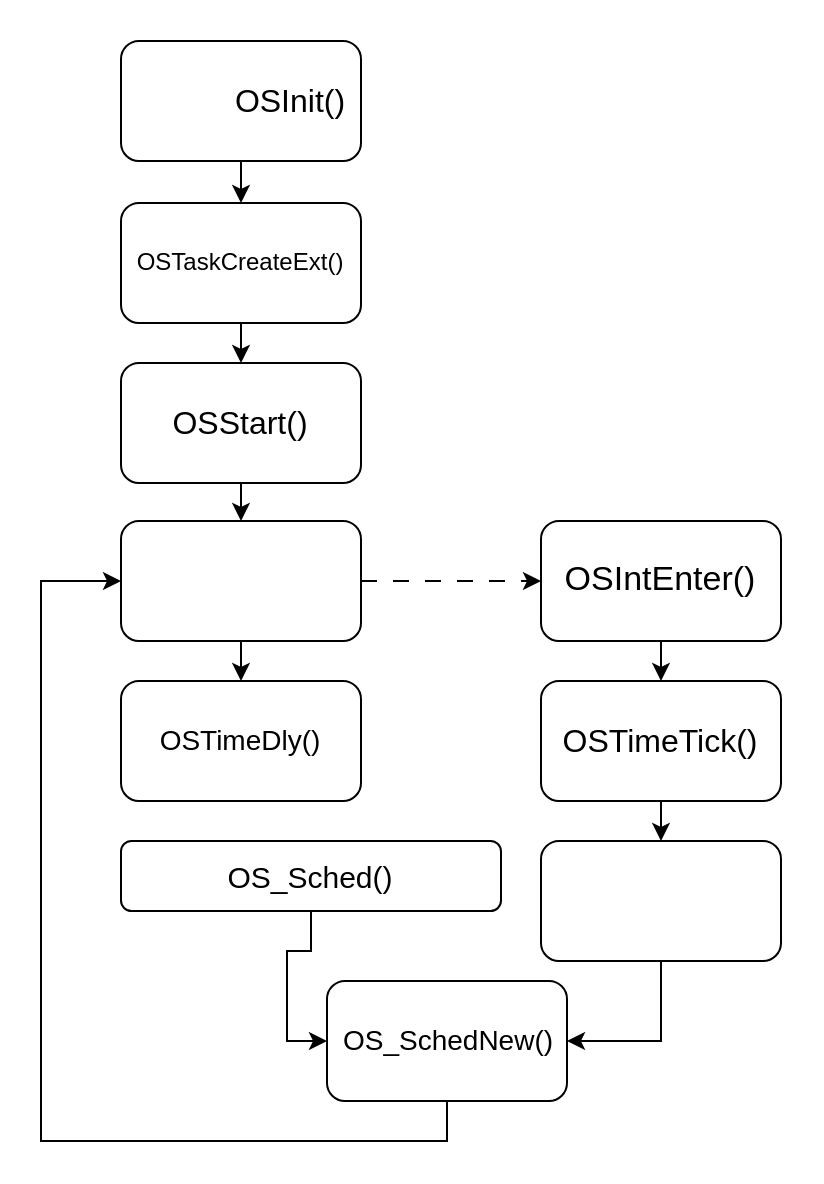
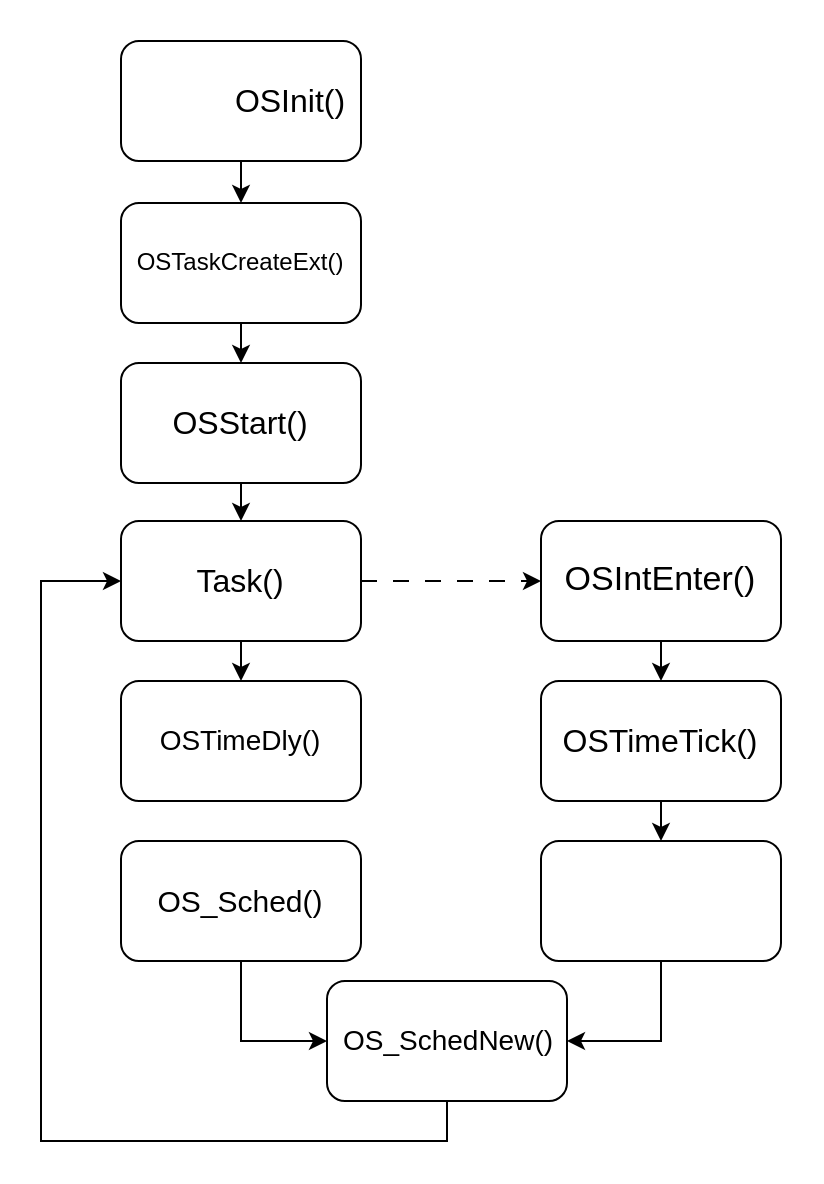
node "Task()": added
node "OS_Sched()": size 380x70 -> 240x120
